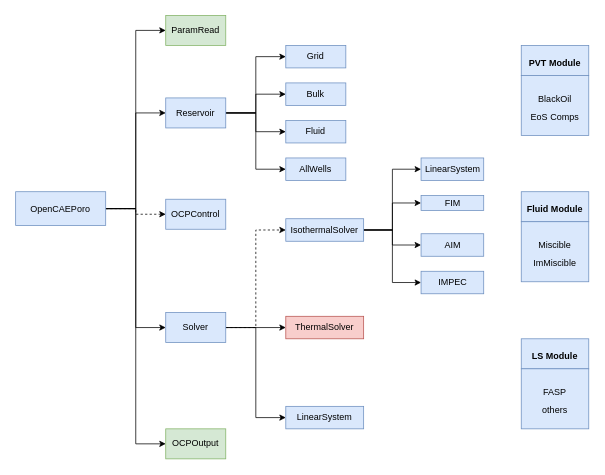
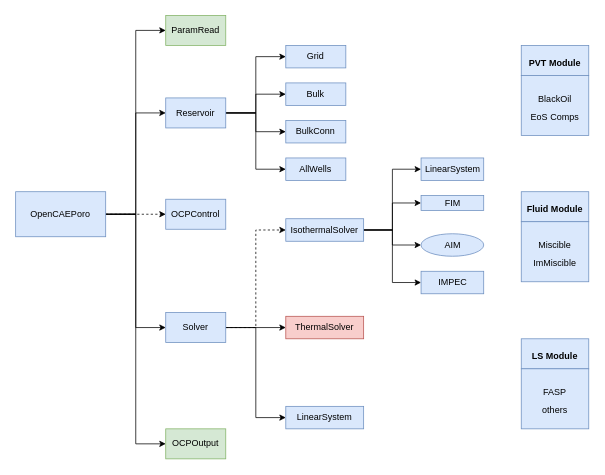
node "Fluid": label "Fluid" -> "BulkConn"
node "OpenCAEPoro": size 90x34 -> 90x45
node "AIM": shape rectangle -> ellipse
